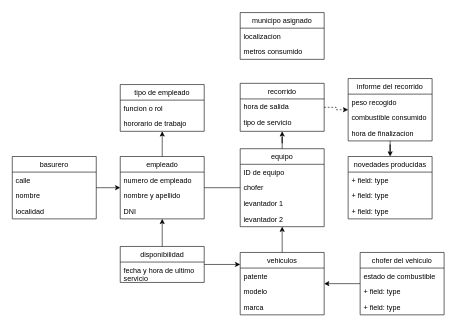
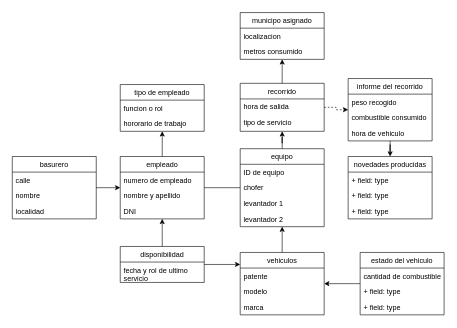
edge "recorrido" -> "municipo asignado": added
node "hora de finalizacion": label "hora de finalizacion" -> "hora de vehiculo"
node "chofer del vehiculo": label "chofer del vehiculo" -> "estado del vehiculo"
node "fecha y hora de ultimo servicio": label "fecha y hora de ultimo servicio" -> "fecha y rol de ultimo servicio"
node "estado de combustible": label "estado de combustible" -> "cantidad de combustible"
